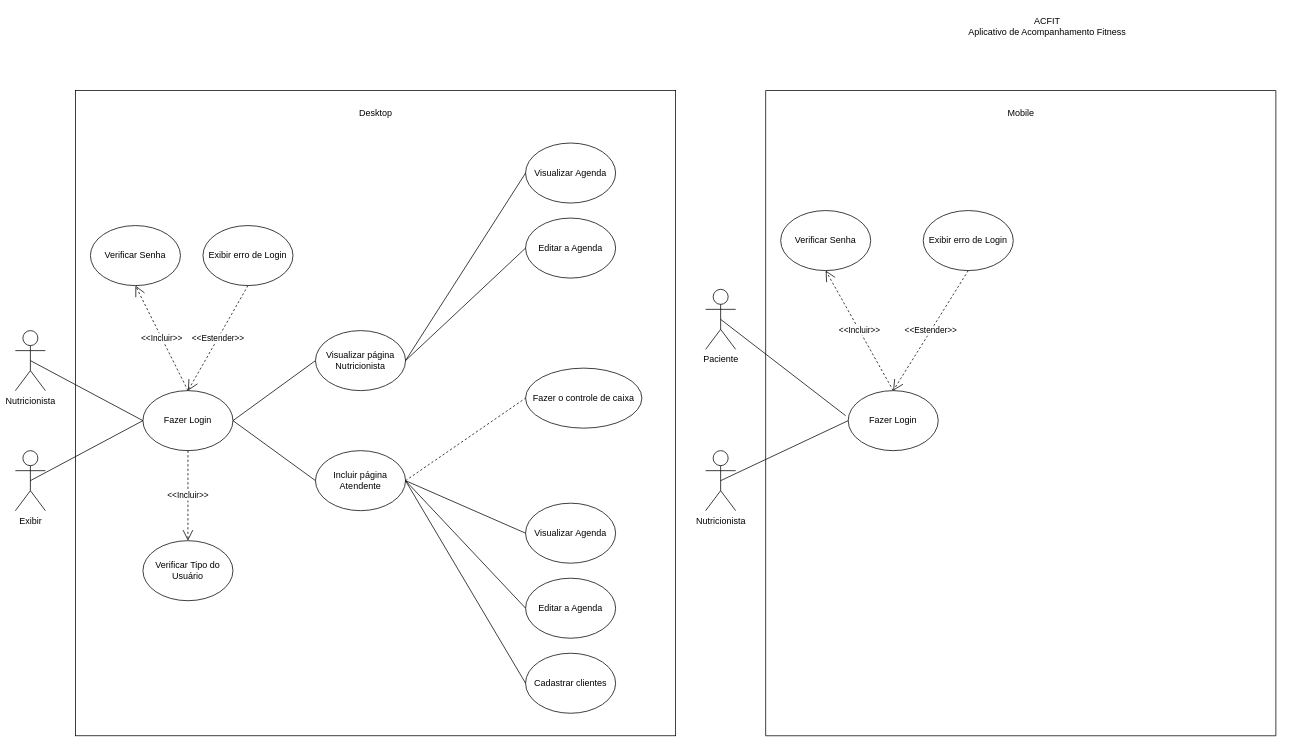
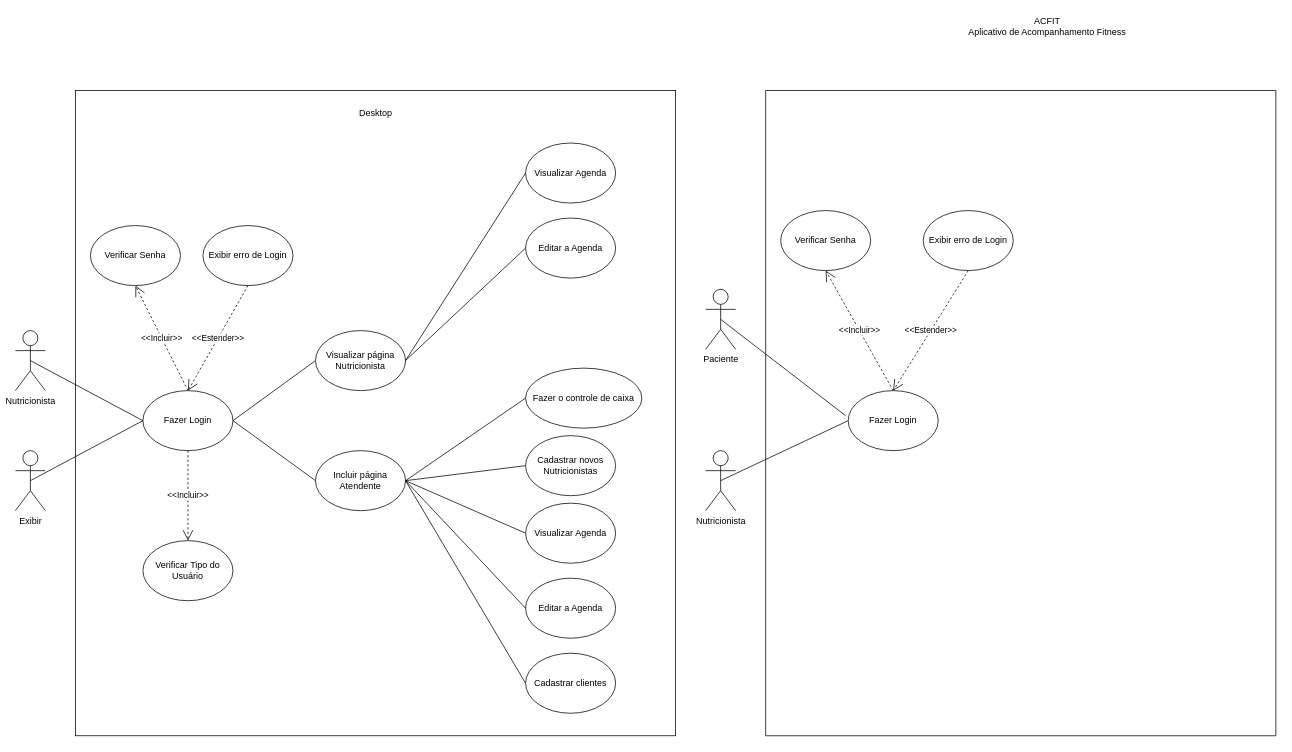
node "Mobile": removed
edge "Fazer o controle de caixa" -- "Incluir página Atendente": style dashed -> solid
node "Cadastrar novos Nutricionistas": added
edge "Cadastrar novos Nutricionistas" -- "Incluir página Atendente": added
